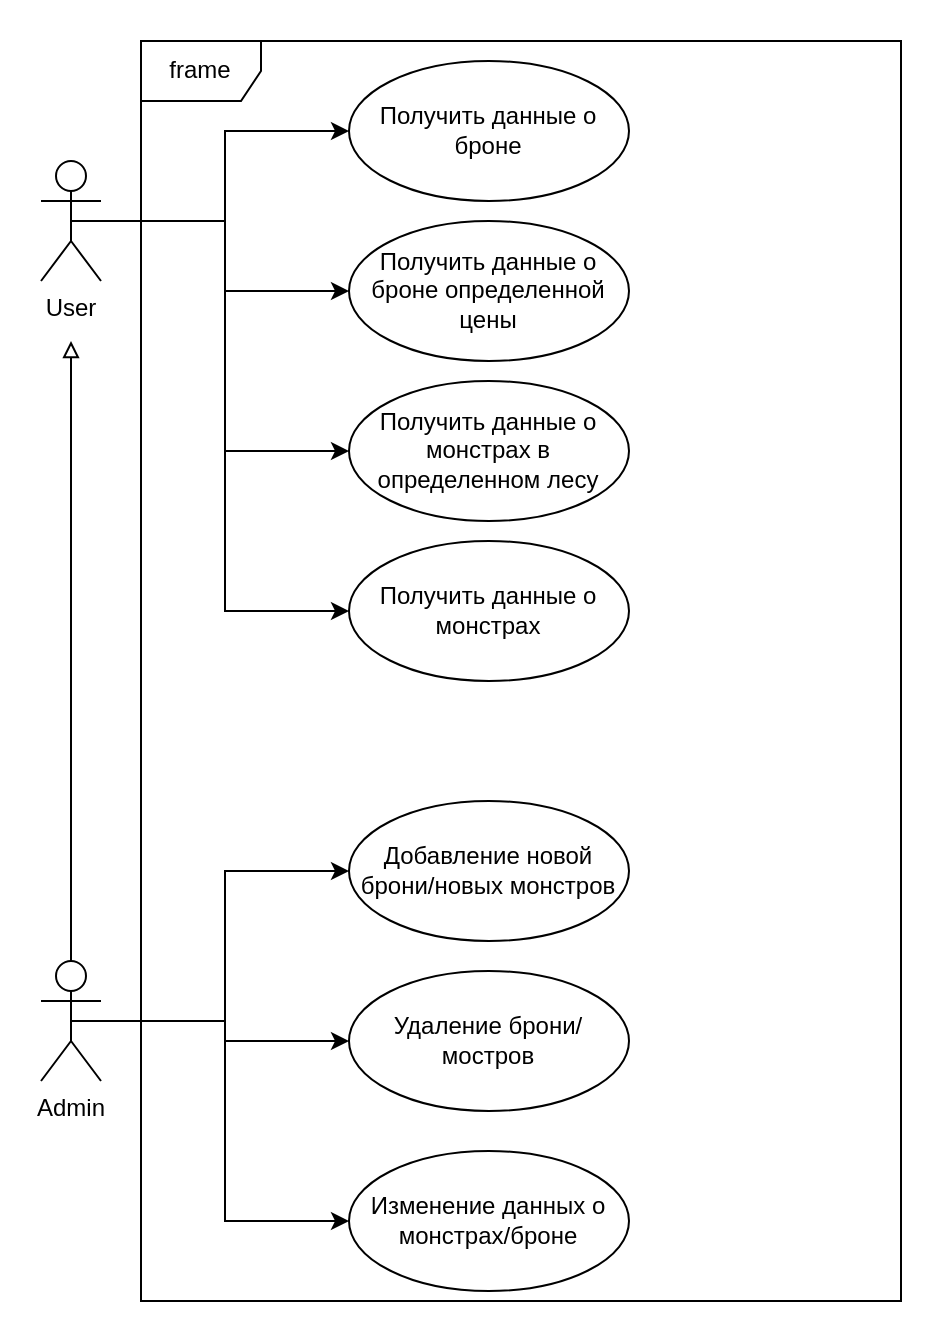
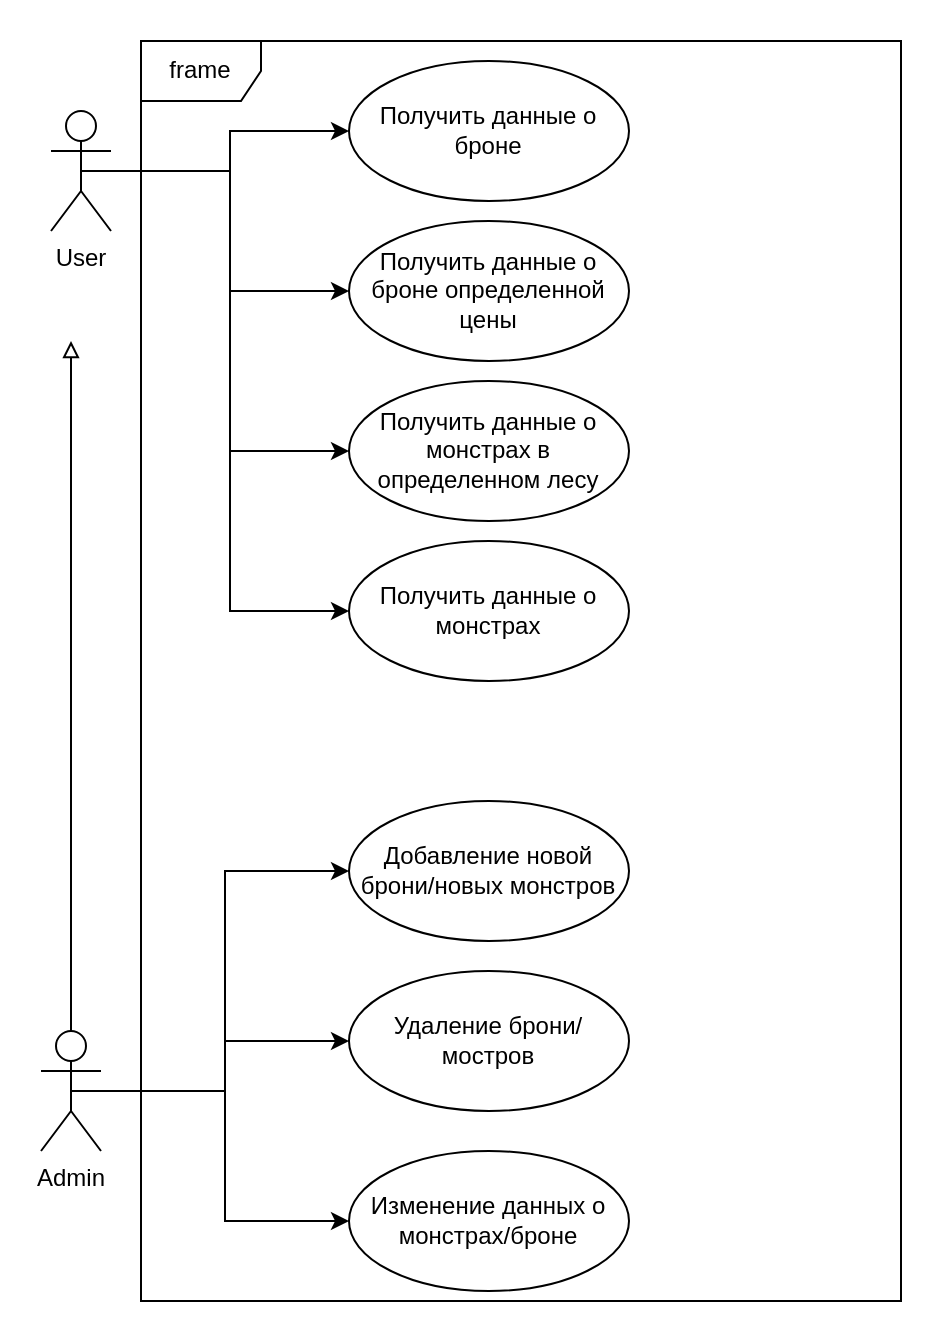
node "User": moved (71, 221) -> (81, 171)
node "Admin": moved (71, 1021) -> (71, 1091)
